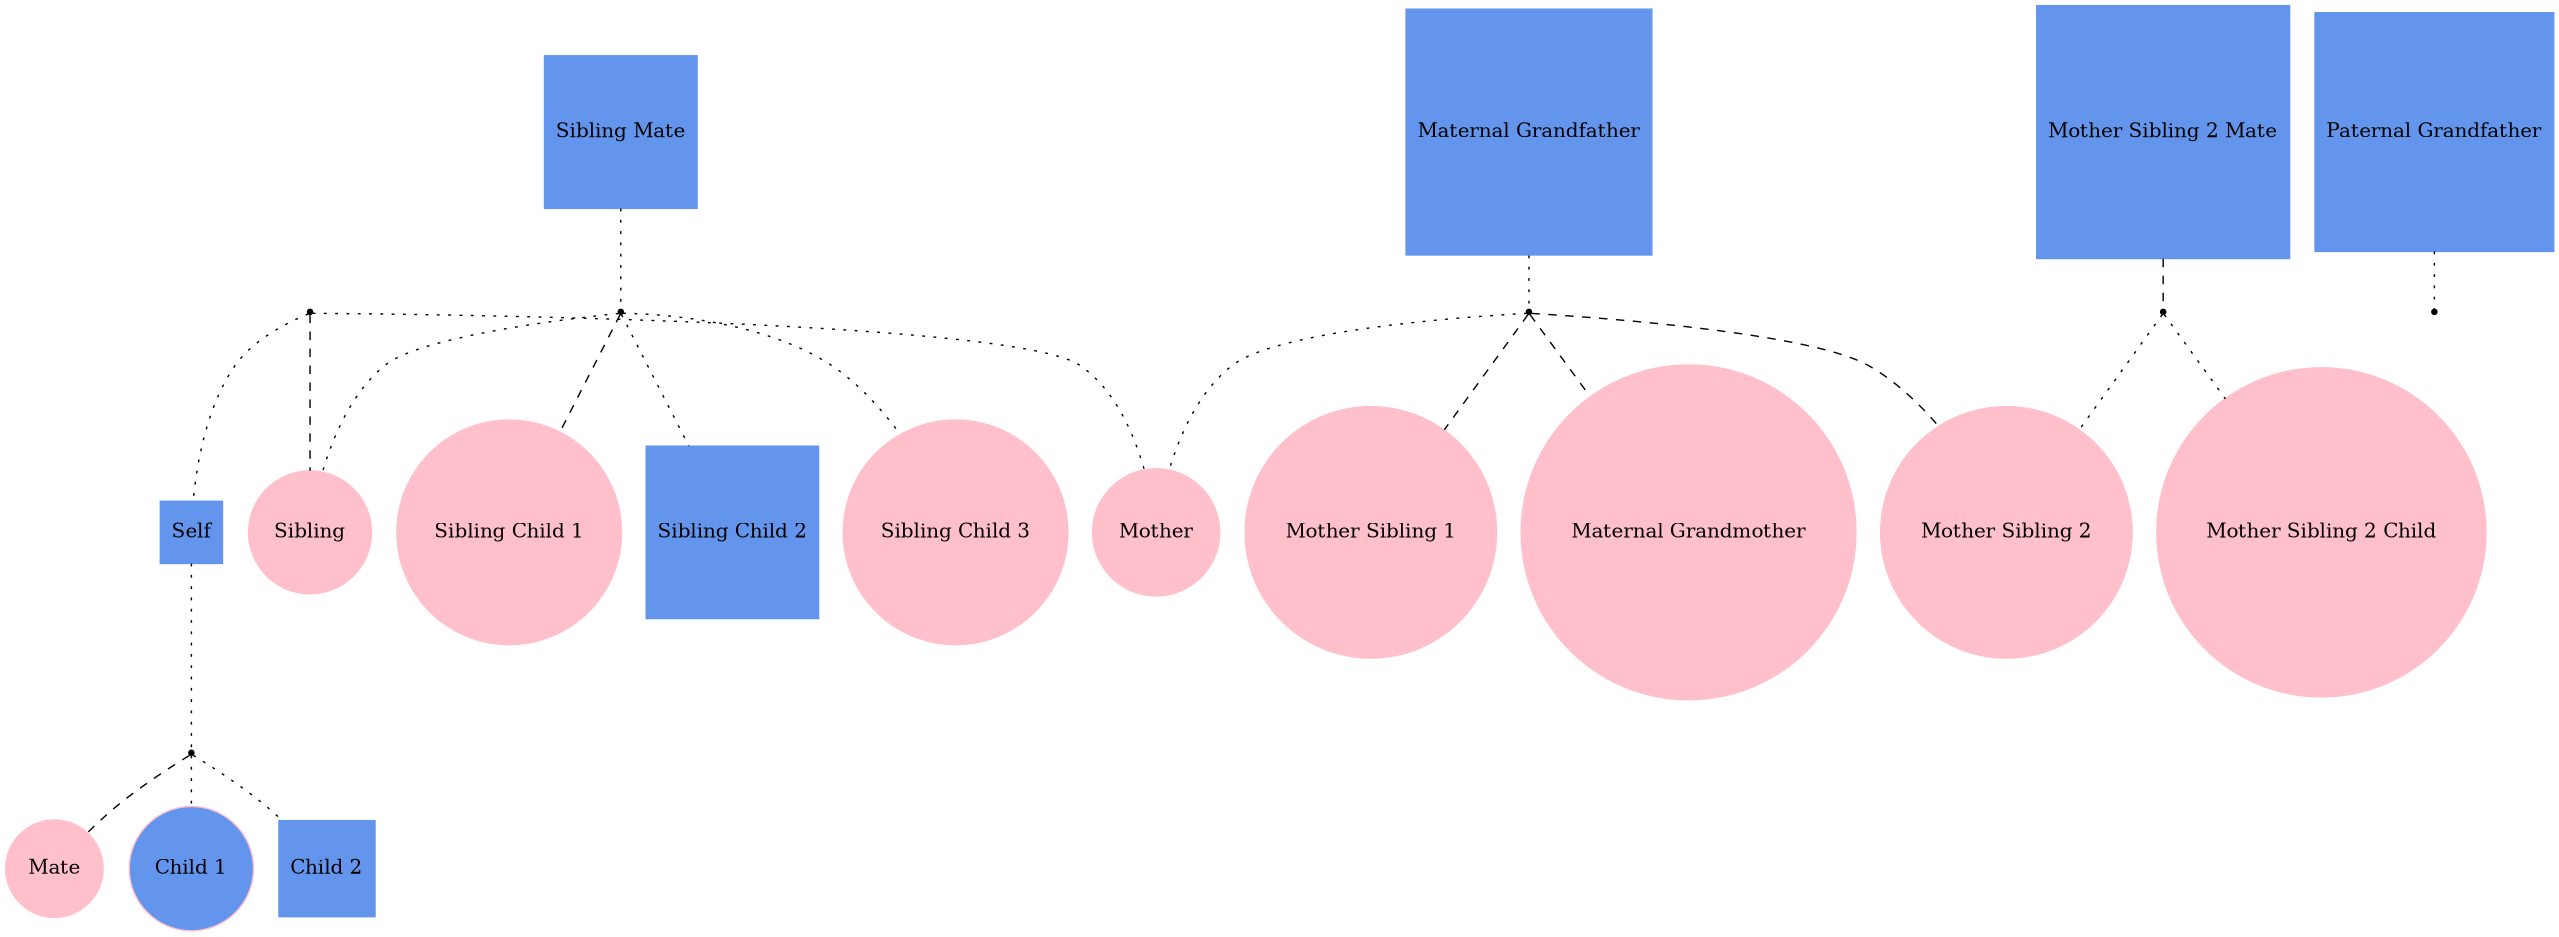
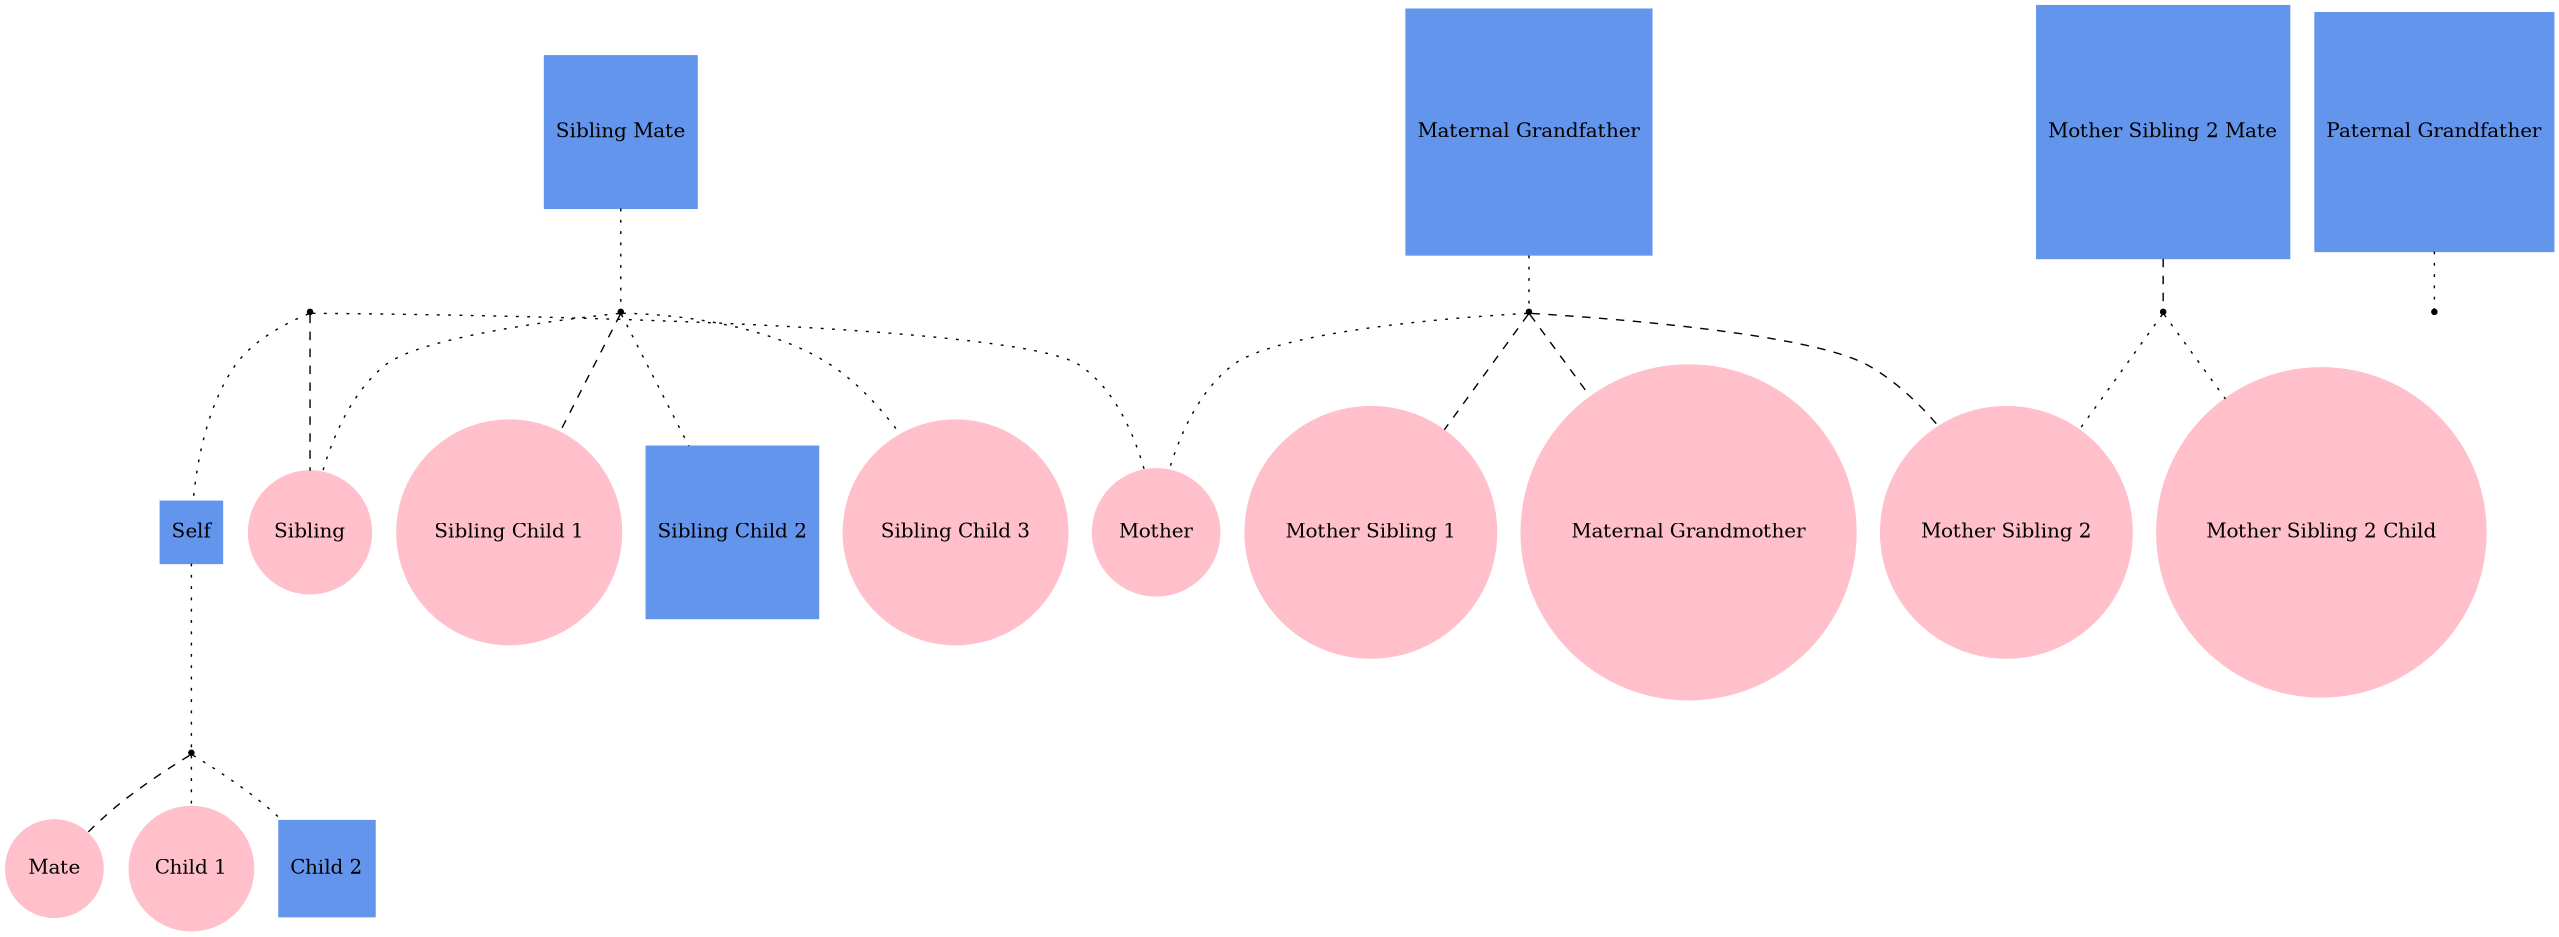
node "Child 1": fillcolor cornflowerblue -> pink
